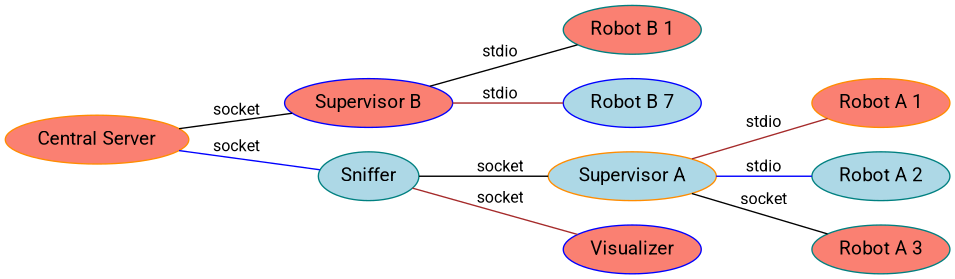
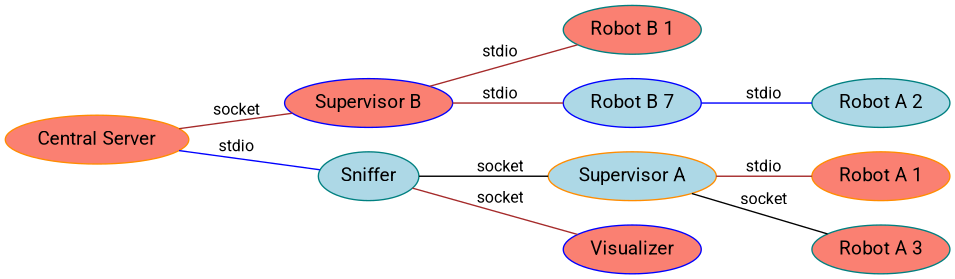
edge "Robot B 1" -- "Supervisor B": color black -> brown
edge "Supervisor B" -- "Central Server": color black -> brown
edge "Central Server" -- "Sniffer": label "socket" -> "stdio"
edge "Supervisor A" -- "Robot A 2": now "Robot B 7" -- "Robot A 2"
